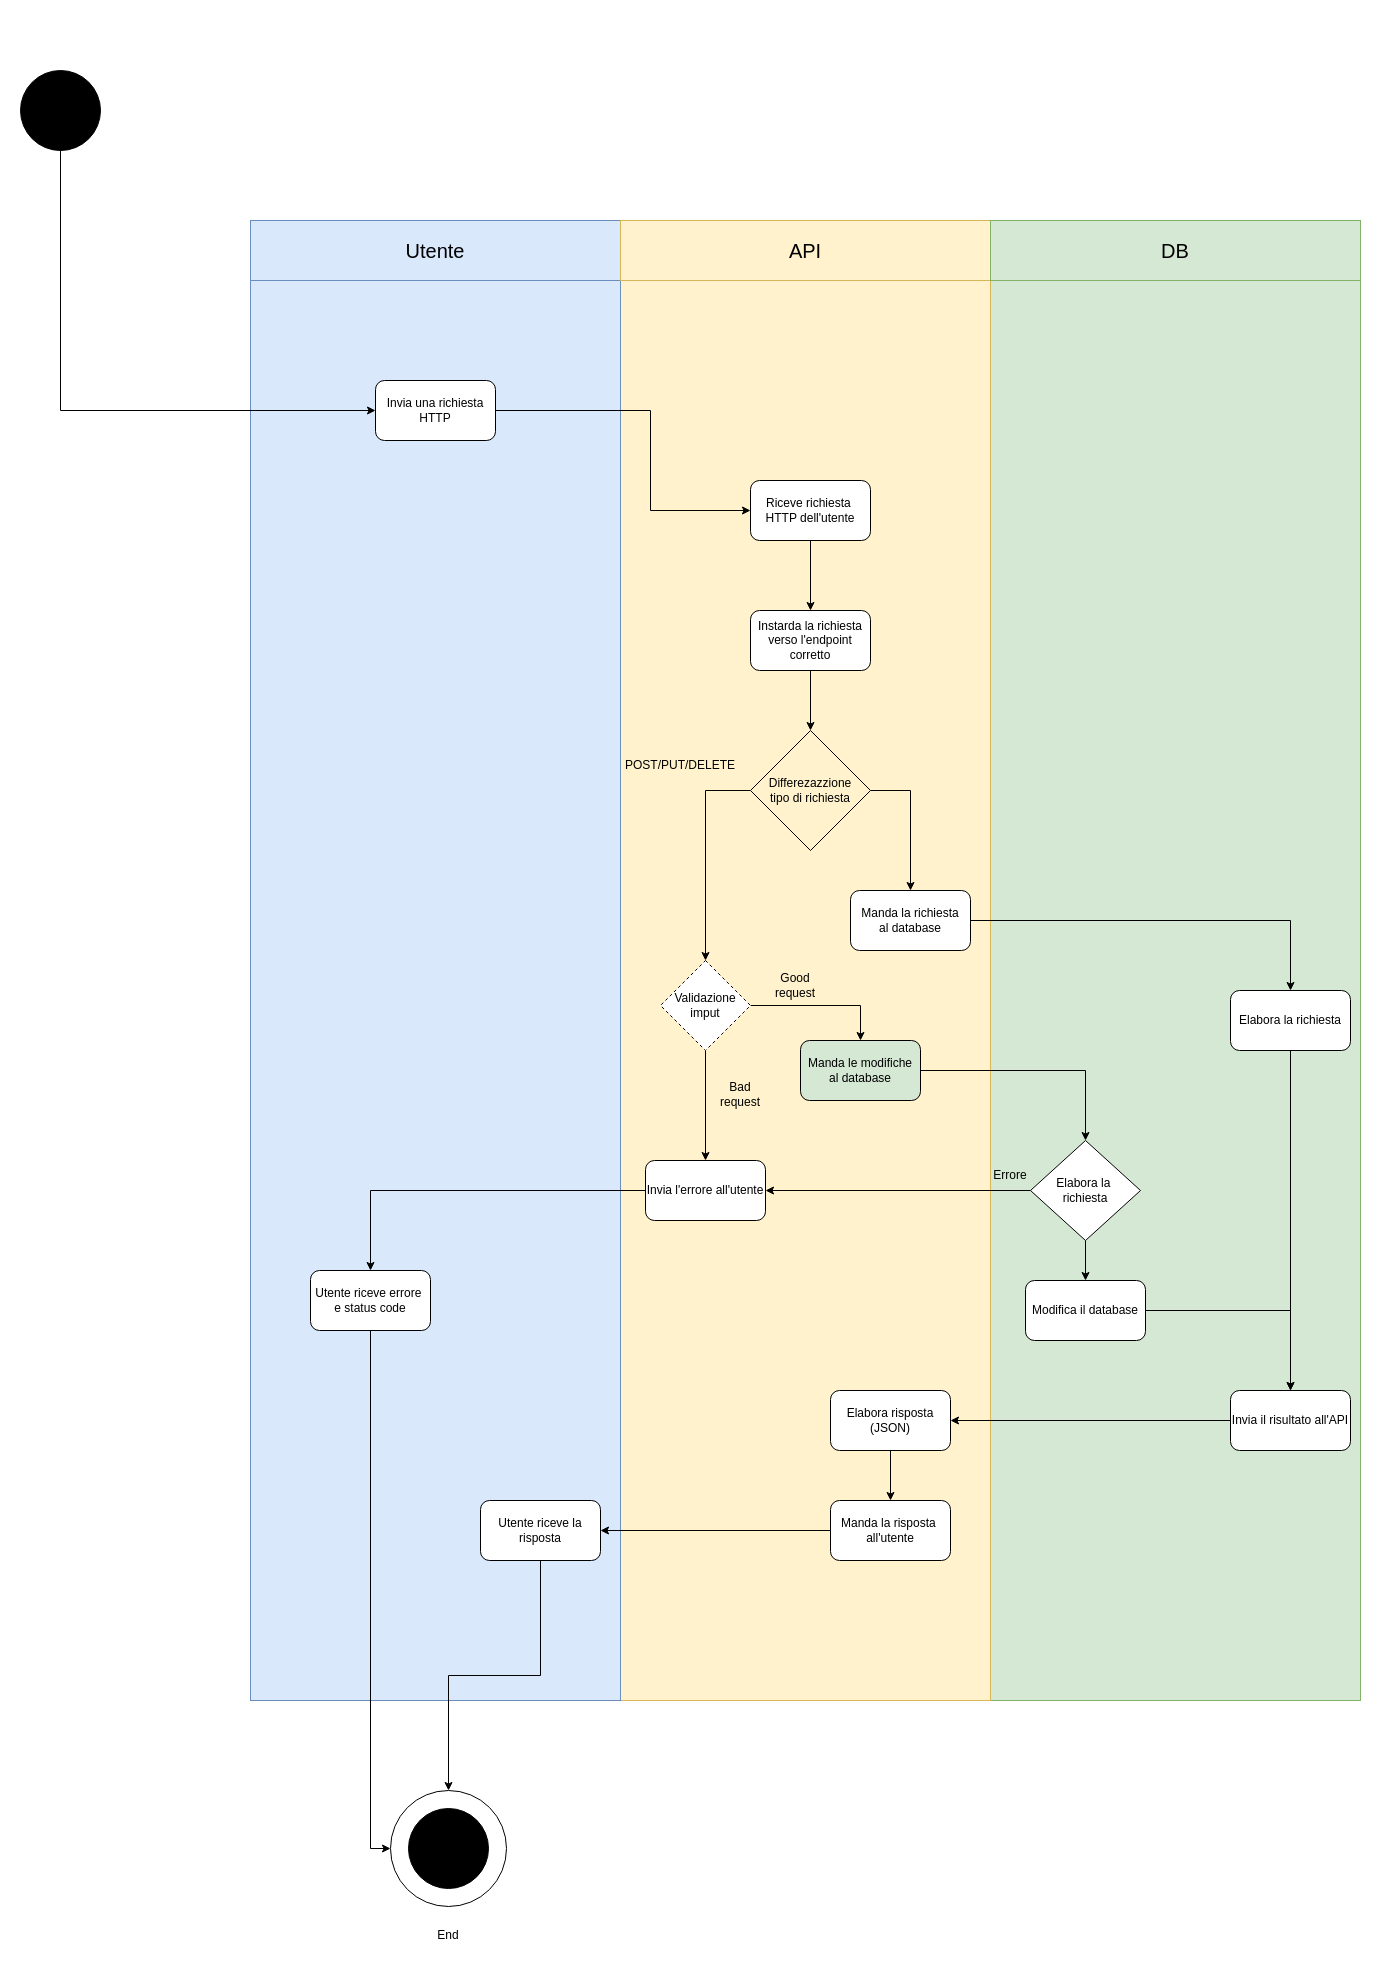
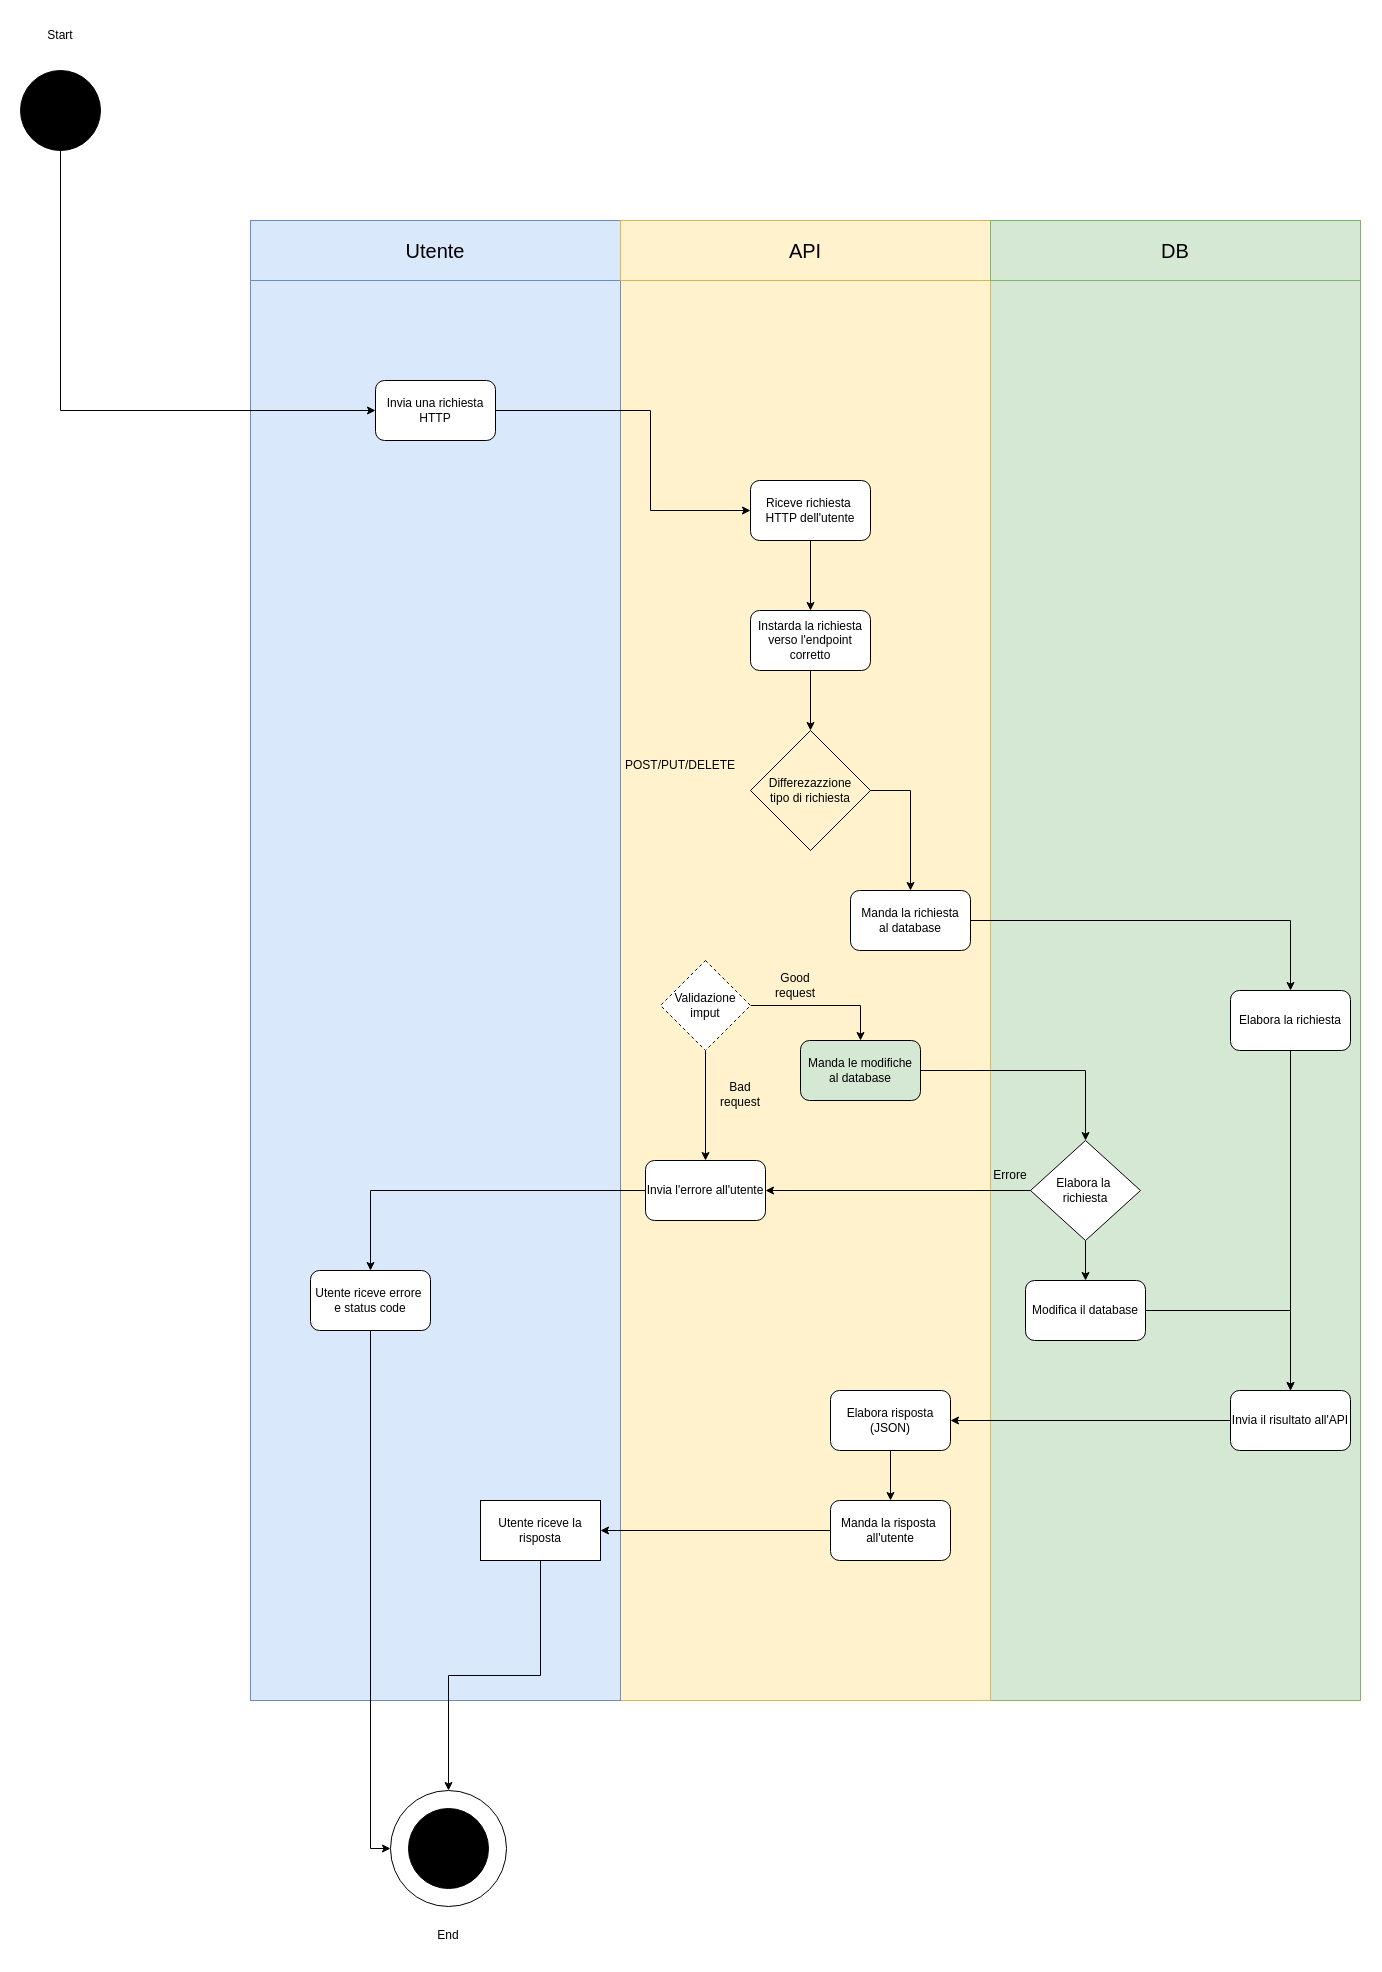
node "Start": added
edge "Differezazzione tipo di richiesta" -> "Validazione imput": removed
node "Utente riceve la risposta": shape rounded rectangle -> rectangle
